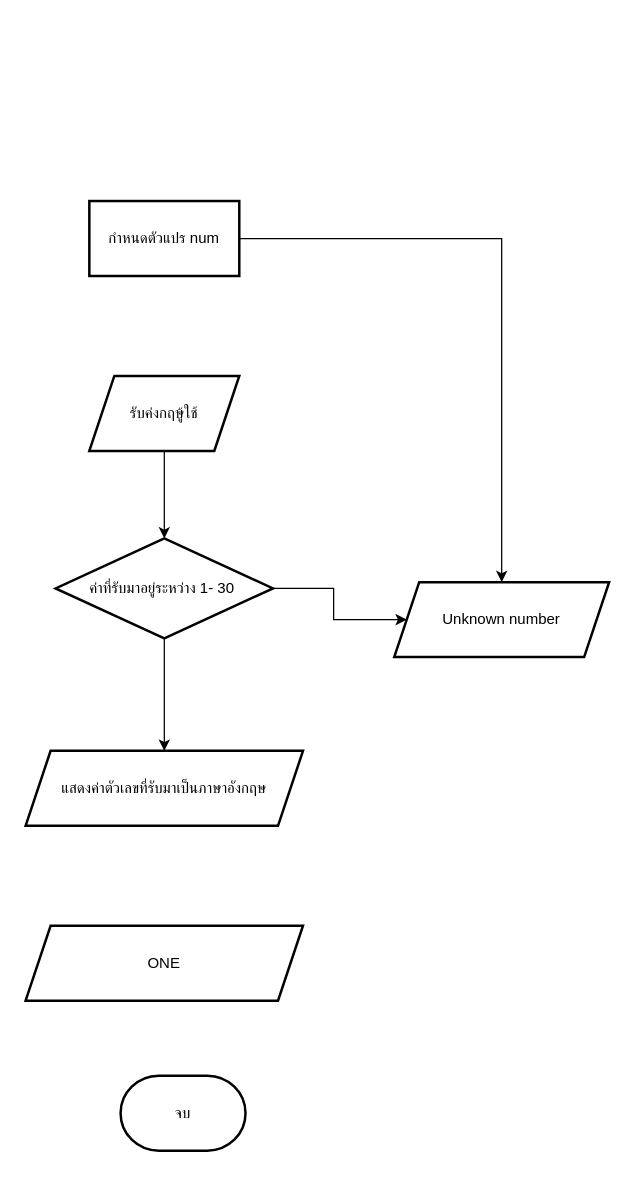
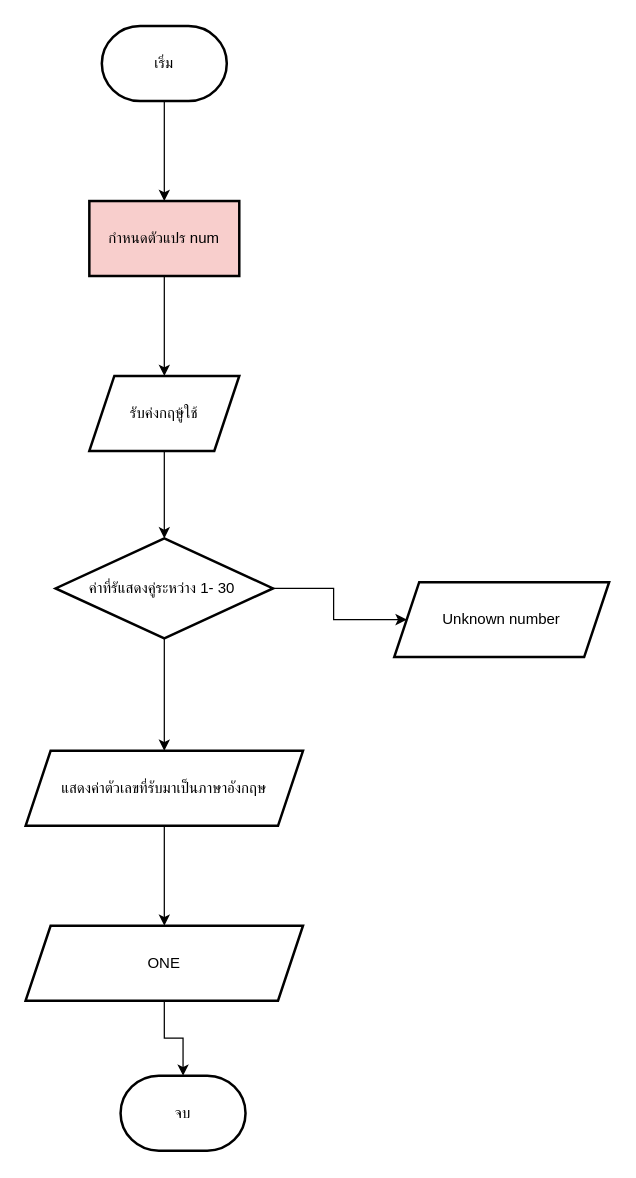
node "เริ่ม": added
edge "เริ่ม" -> "กำหนดตัวแปร num": added
node "กำหนดตัวแปร num": fillcolor #ffffff -> #f8cecc
edge "กำหนดตัวแปร num" -> "Unknown number": now "กำหนดตัวแปร num" -> "รับค่งกฤษู้ใช้"
node "ค่าที่รับมาอยู่ระหว่าง 1- 30": label "ค่าที่รับมาอยู่ระหว่าง 1- 30" -> "ค่าที่รัแสดงคู่ระหว่าง 1- 30"
edge "แสดงค่าตัวเลขที่รับมาเป็นภาษาอังกฤษ" -> "ONE": added
edge "ONE" -> "จบ": added
